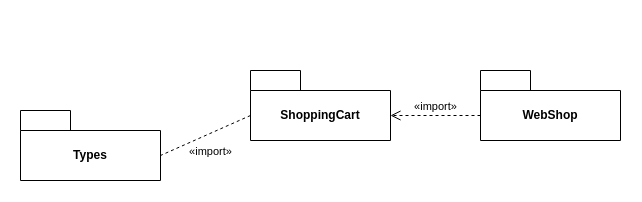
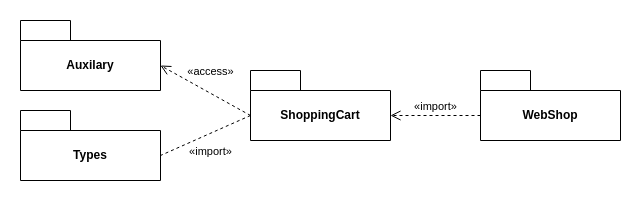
node "Auxilary": added
edge "ShoppingCart" -> "Auxilary": added, label "«access»"
